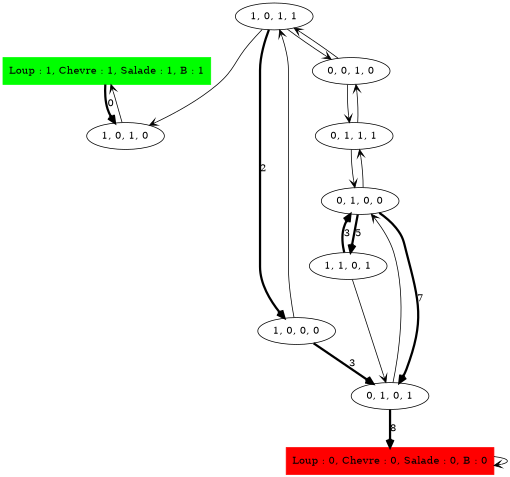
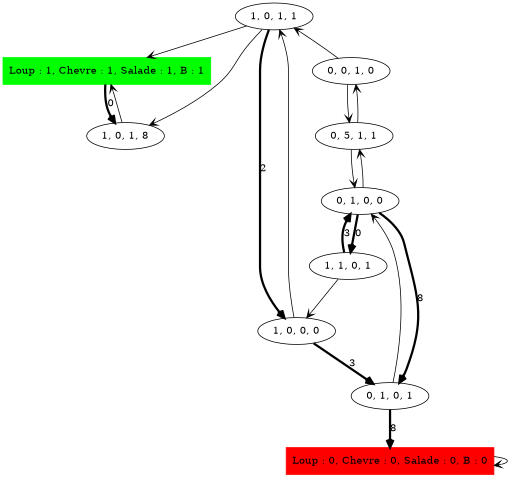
edge "1, 0, 1, 1" -> "0, 0, 1, 0": now "1, 0, 1, 1" -> "Loup : 1, Chevre : 1, Salade : 1, B : 1"
node "1, 0, 1, 0": label "1, 0, 1, 0" -> "1, 0, 1, 8"
node "0, 1, 1, 1": label "0, 1, 1, 1" -> "0, 5, 1, 1"
edge "0, 1, 0, 0" -> "1, 1, 0, 1": label "5" -> "0"
edge "0, 1, 0, 0" -> "0, 1, 0, 1": label "7" -> "8"
edge "1, 1, 0, 1" -> "0, 1, 0, 1": now "1, 1, 0, 1" -> "1, 0, 0, 0"
